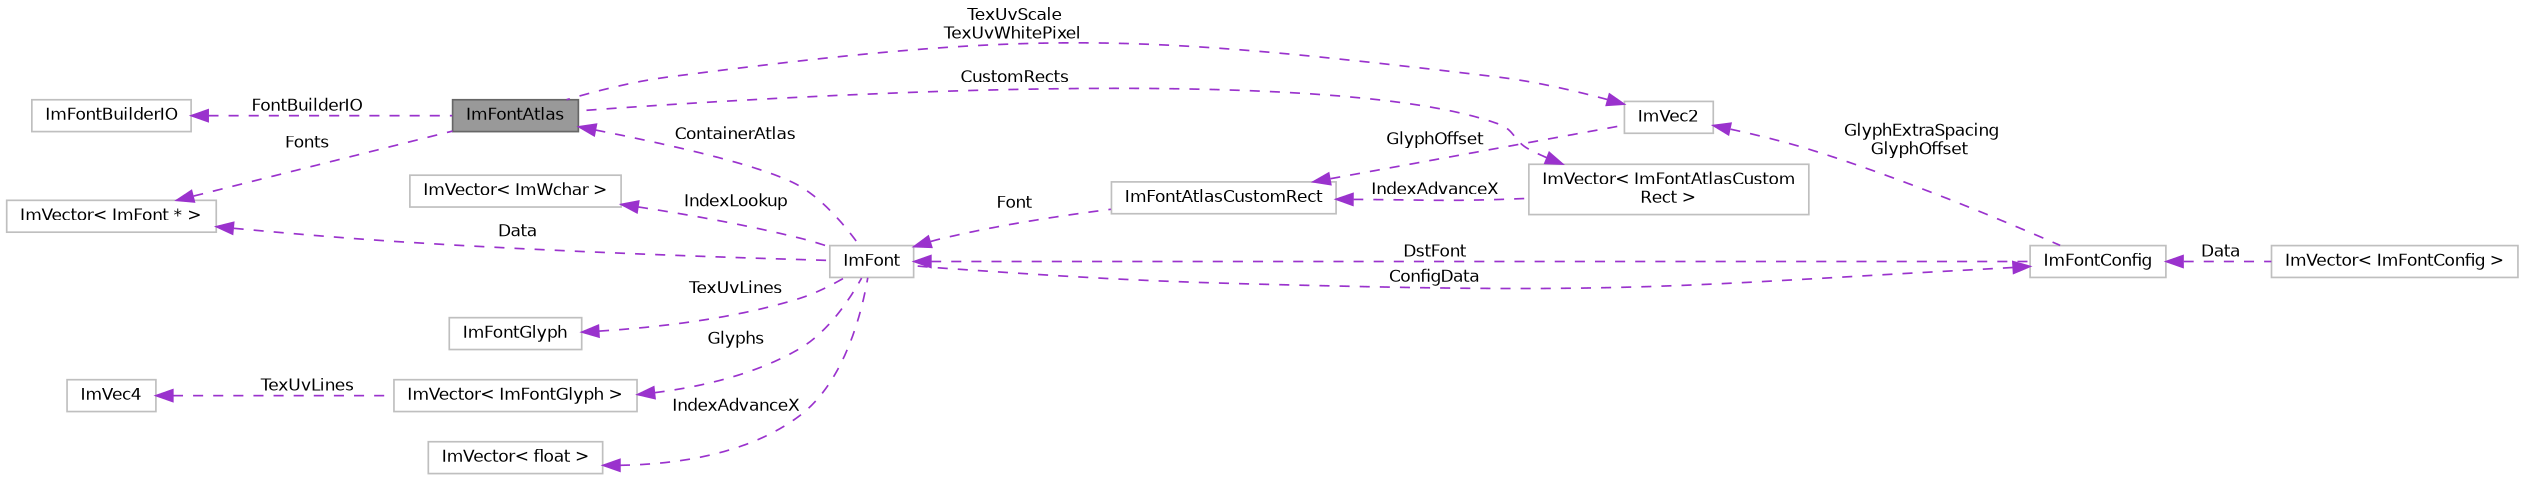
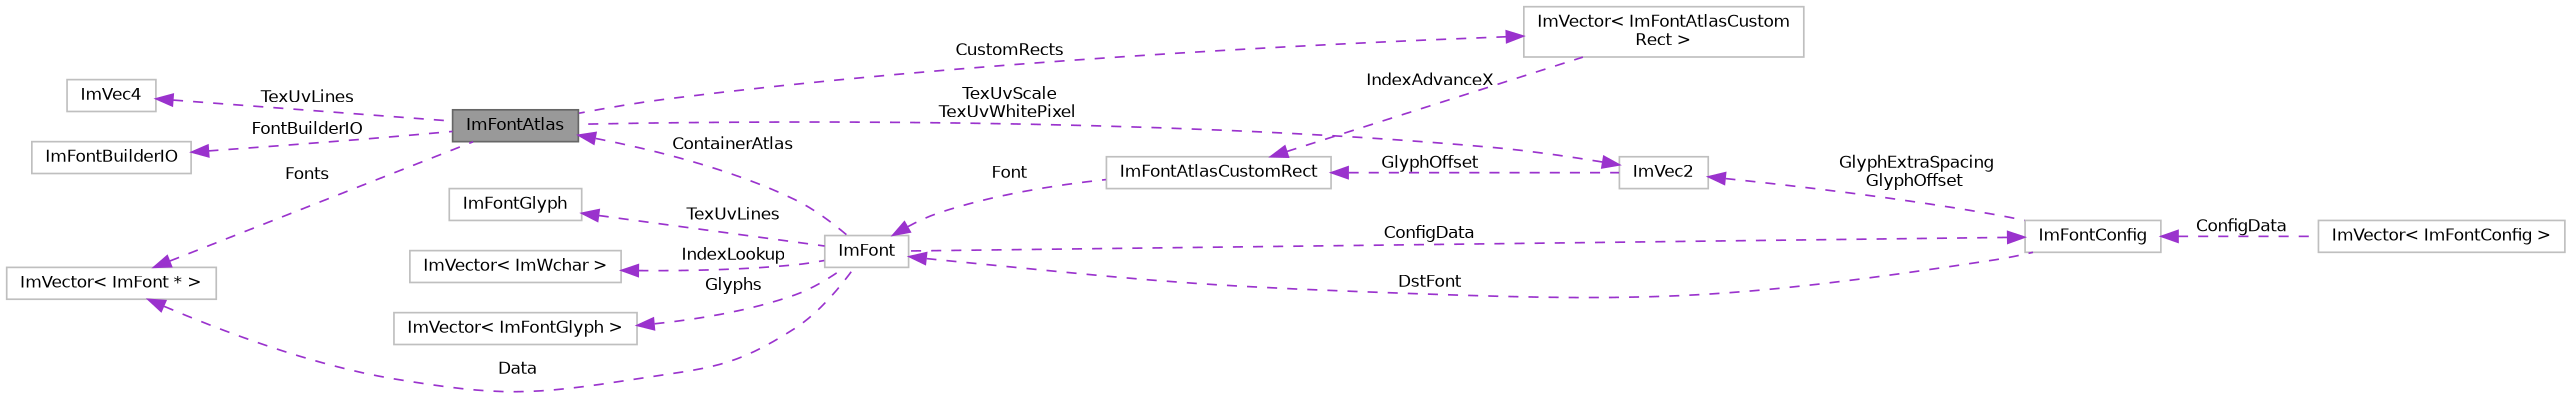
edge "ImVector< ImFontConfig >" -> "ImFontConfig": label " Data" -> " ConfigData"
edge "ImVector< ImFontGlyph >" -> "ImVec4": now "ImFontAtlas" -> "ImVec4"
node "ImVector< float >": removed
